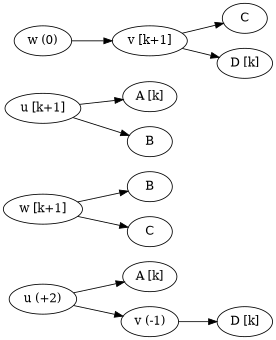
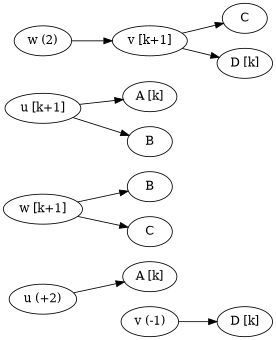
node "w (0)": label "w (0)" -> "w (2)"
edge "u (+2)" -> "v (-1)": removed
